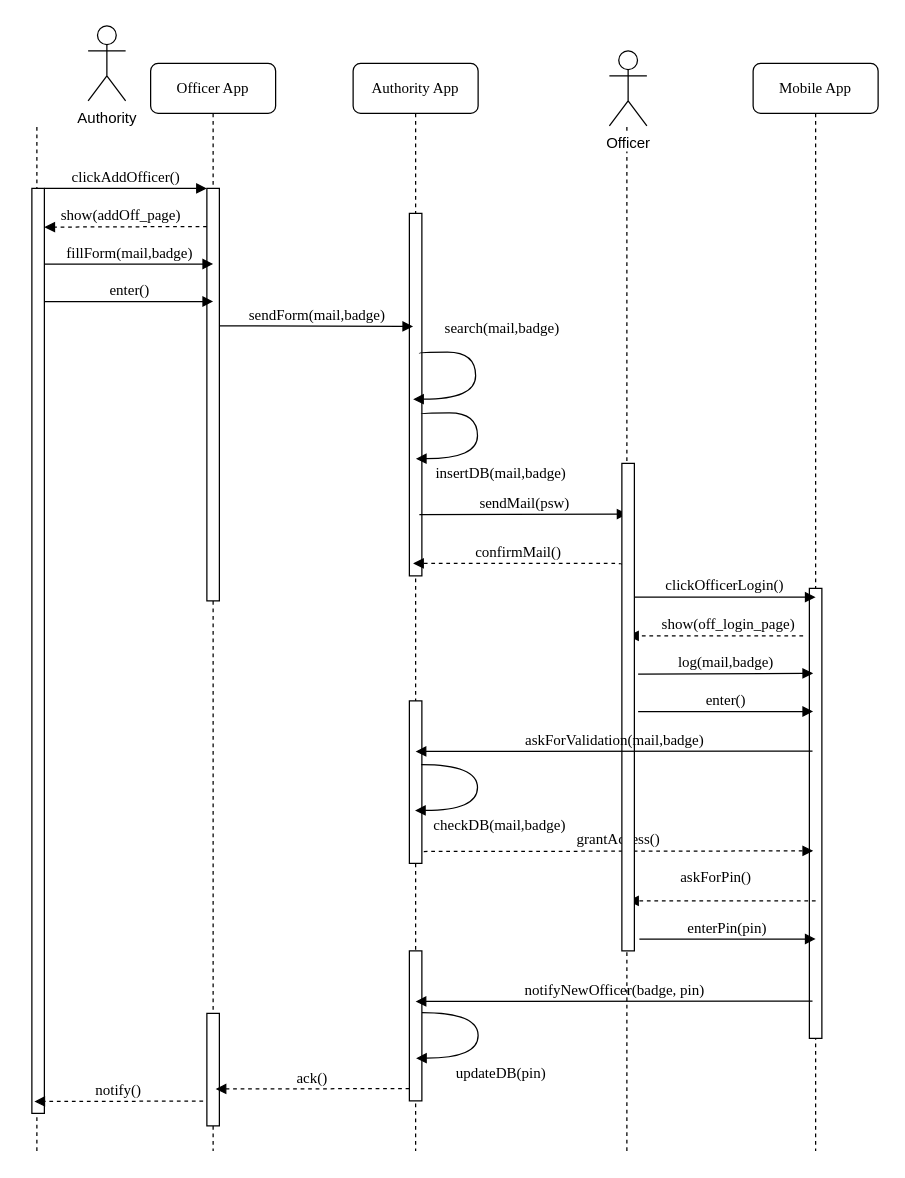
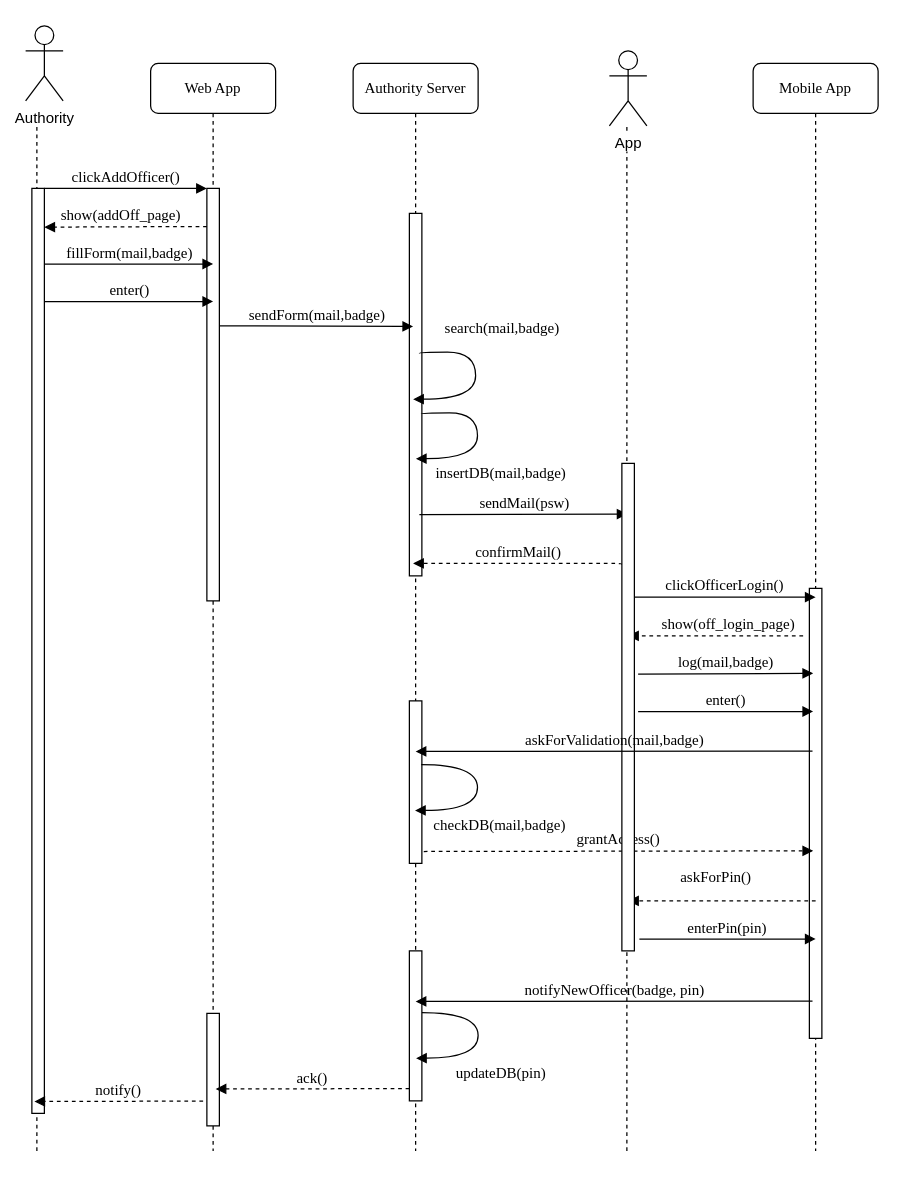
node "Authority": moved (107, 63) -> (44, 63)
node "Officer App": label "Officer App" -> "Web App"
node "Authority App": label "Authority App" -> "Authority Server"
node "Officer": label "Officer" -> "App"
